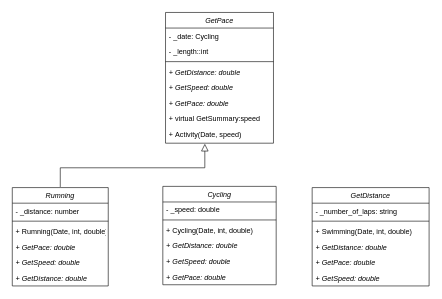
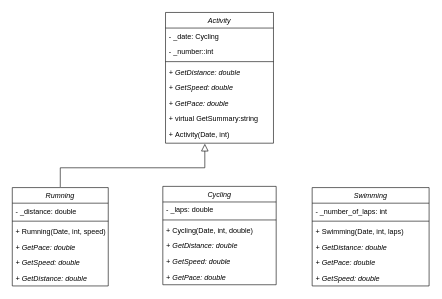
node "GetPace": label "GetPace" -> "Activity"
node "- _length::int": label "- _length::int" -> "- _number::int"
node "+ virtual GetSummary:speed": label "+ virtual GetSummary:speed" -> "+ virtual GetSummary:string"
node "+ Activity(Date, speed)": label "+ Activity(Date, speed)" -> "+ Activity(Date, int)"
node "GetDistance": label "GetDistance" -> "Swimming"
node "- _speed: double": label "- _speed: double" -> "- _laps: double"
node "- _distance: number": label "- _distance: number" -> "- _distance: double"
node "- _number_of_laps: string": label "- _number_of_laps: string" -> "- _number_of_laps: int"
node "+ Rumning(Date, int, double)": label "+ Rumning(Date, int, double)" -> "+ Rumning(Date, int, speed)"
node "+ Swimming(Date, int, double)": label "+ Swimming(Date, int, double)" -> "+ Swimming(Date, int, laps)"
